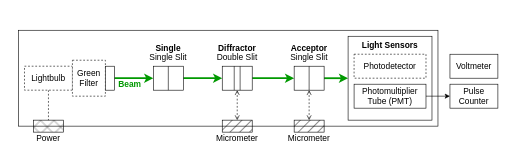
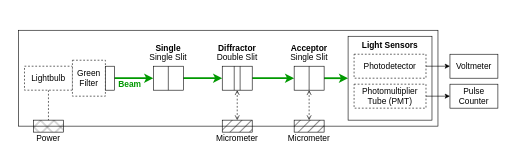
edge "Photodetector" -> "Voltmeter": added
node "Photomultiplier Tube (PMT)": style solid -> dashed
